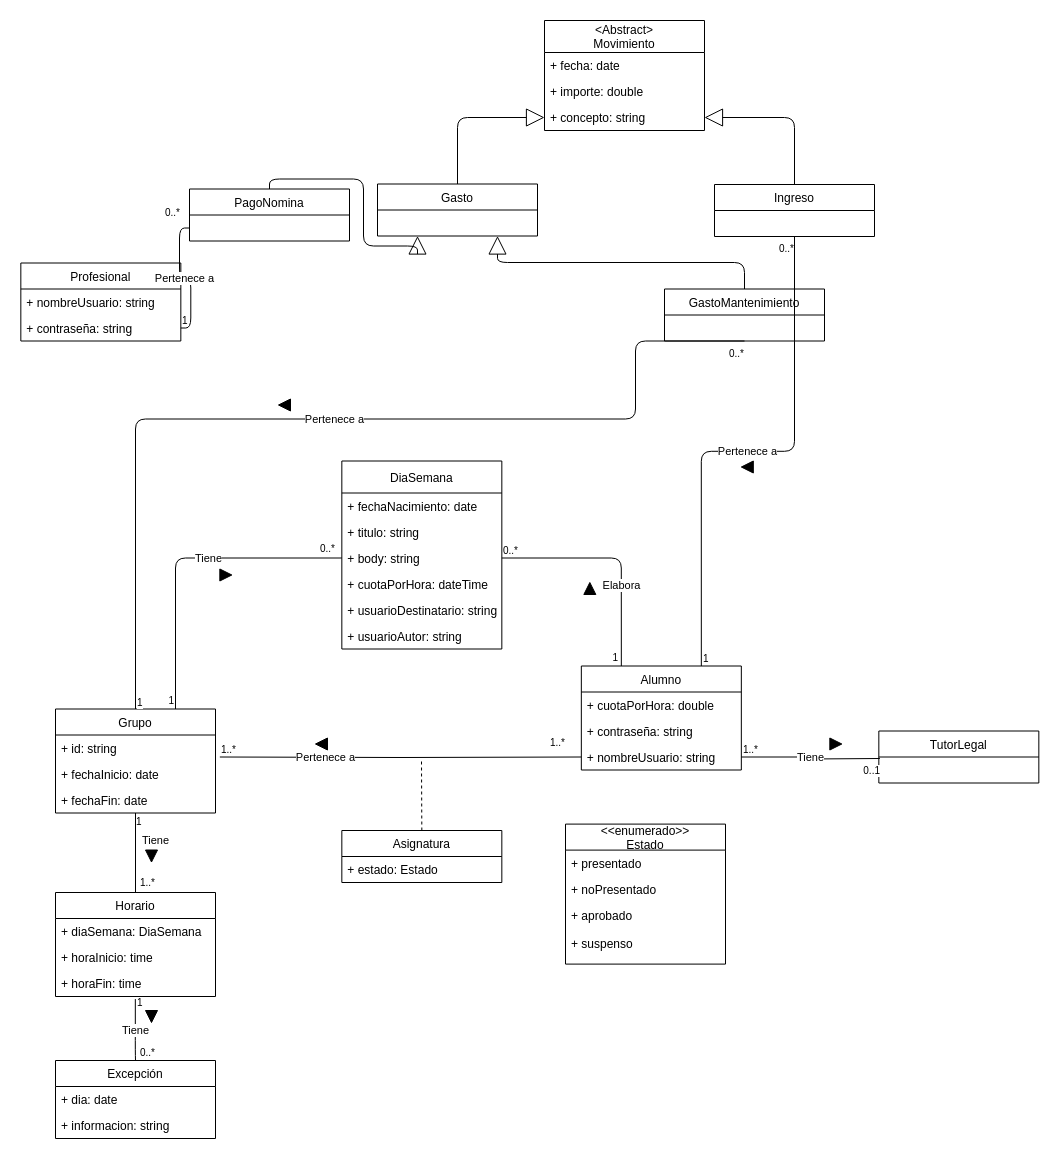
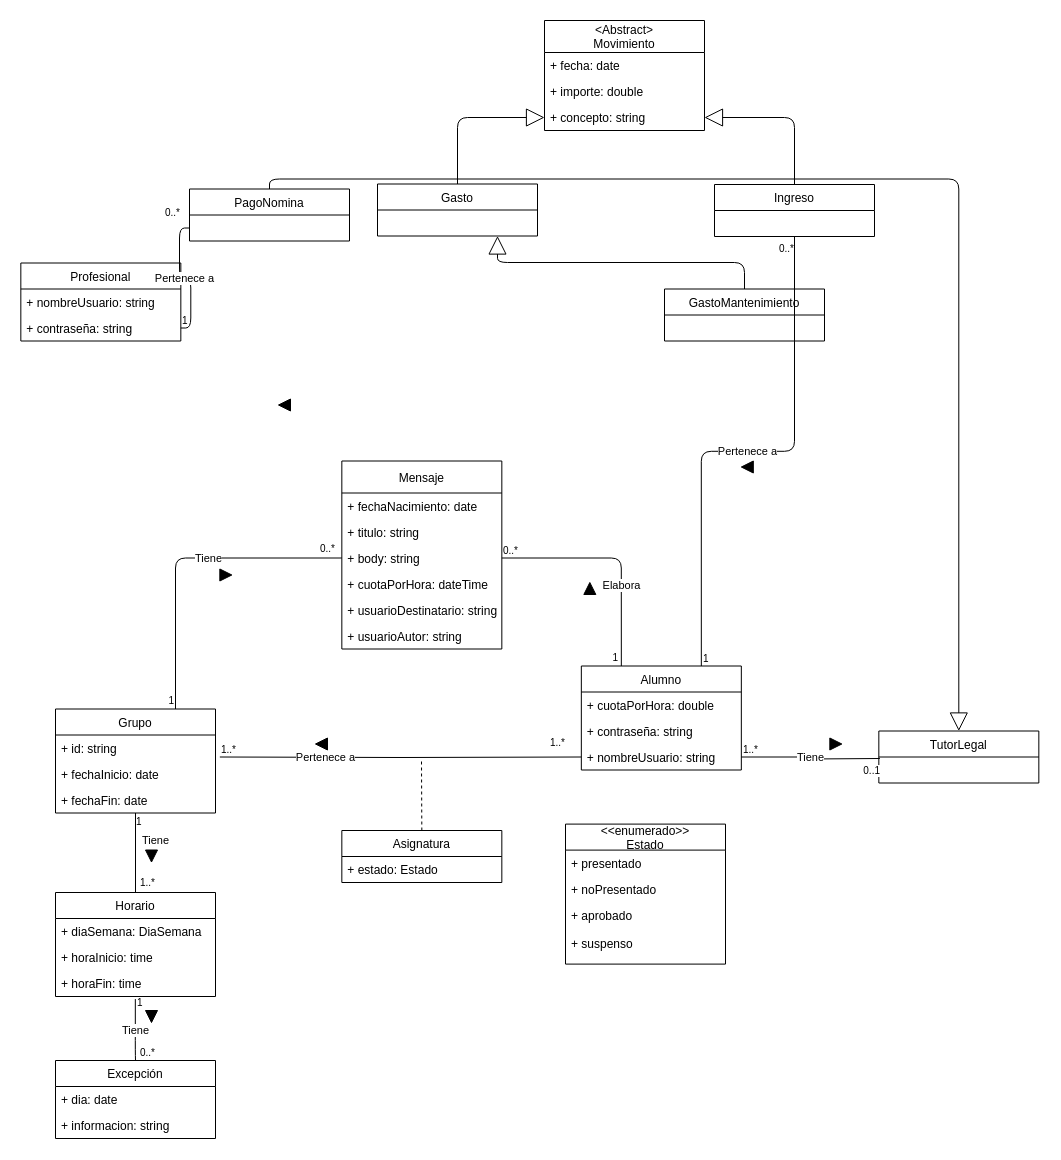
edge "PagoNomina" -> "Gasto": now "PagoNomina" -> "TutorLegal"
edge "GastoMantenimiento" -- "Grupo": removed, labels "0..*", "Pertenece a", "1"
node "DiaSemana": label "DiaSemana" -> "Mensaje"
